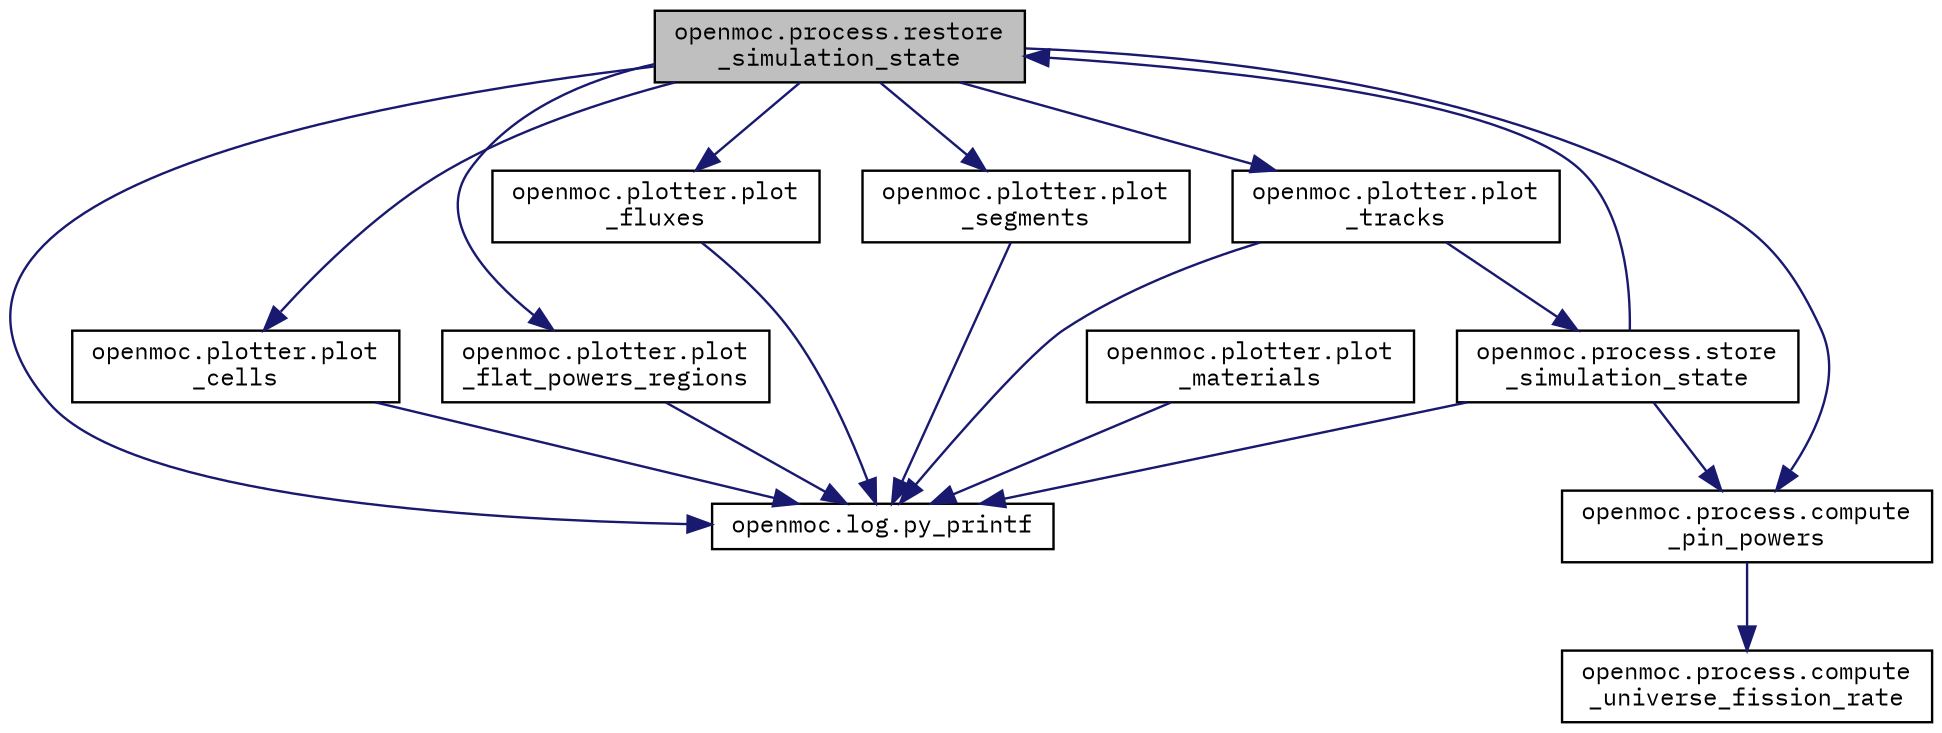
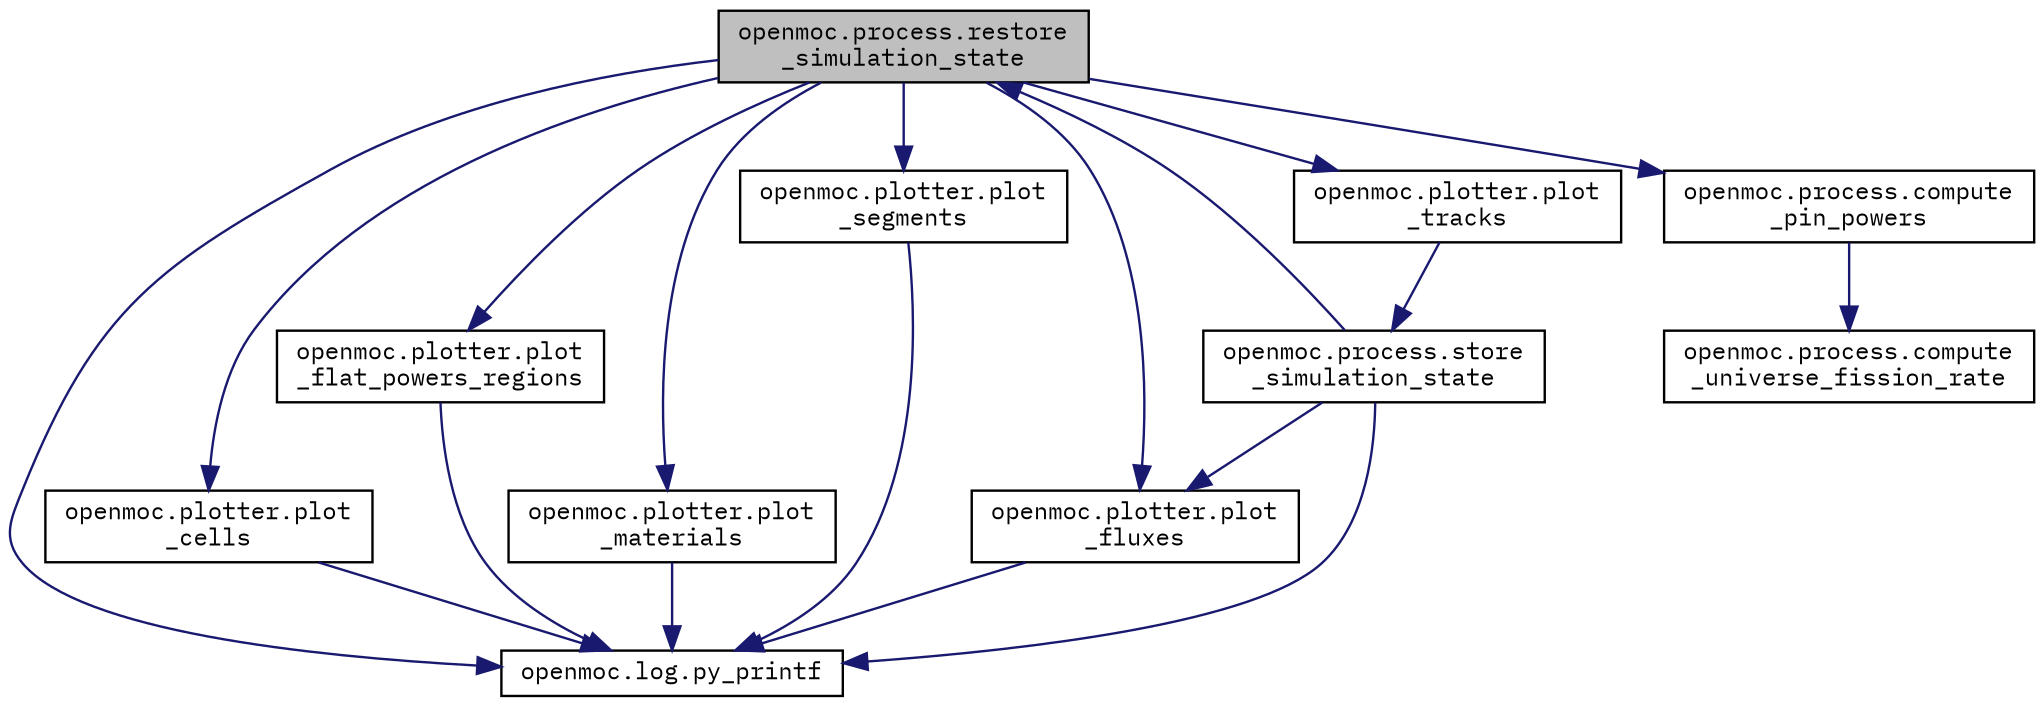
edge "openmoc.process.restore _simulation_state" -> "openmoc.plotter.plot _materials": added
edge "openmoc.plotter.plot _tracks" -> "openmoc.log.py_printf": removed
edge "openmoc.process.store _simulation_state" -> "openmoc.process.compute _pin_powers": now "openmoc.process.store _simulation_state" -> "openmoc.plotter.plot _fluxes"
